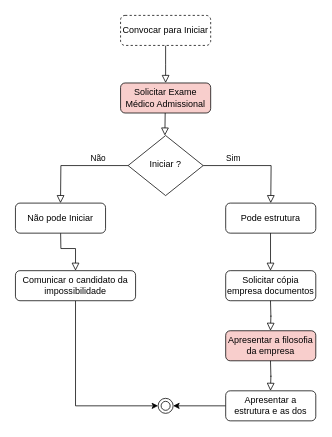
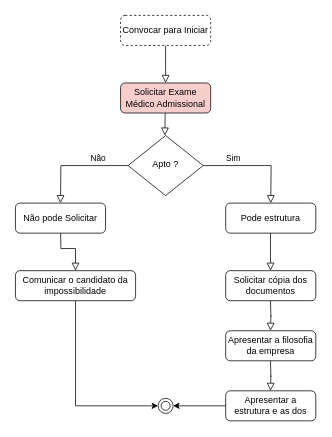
node "Iniciar ?": label "Iniciar ?" -> "Apto ?"
node "Não pode Iniciar": label "Não pode Iniciar" -> "Não pode Solicitar"
node "Solicitar cópia empresa documentos": label "Solicitar cópia empresa documentos" -> "Solicitar cópia dos documentos"
node "Apresentar a filosofia da empresa": fillcolor #f8cecc -> #ffffff
